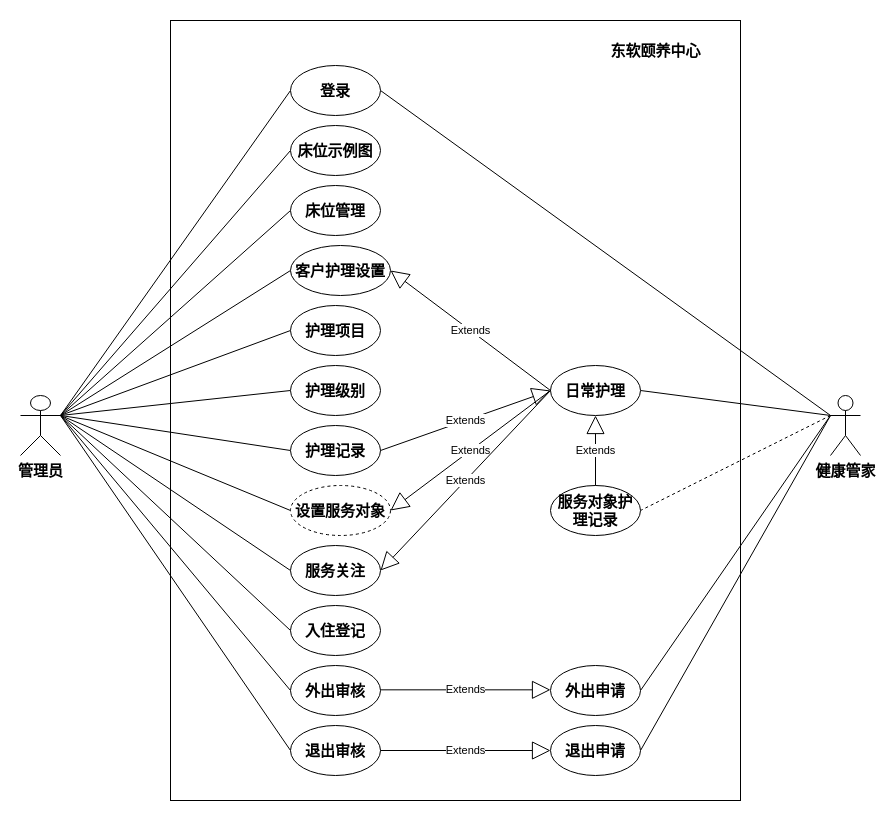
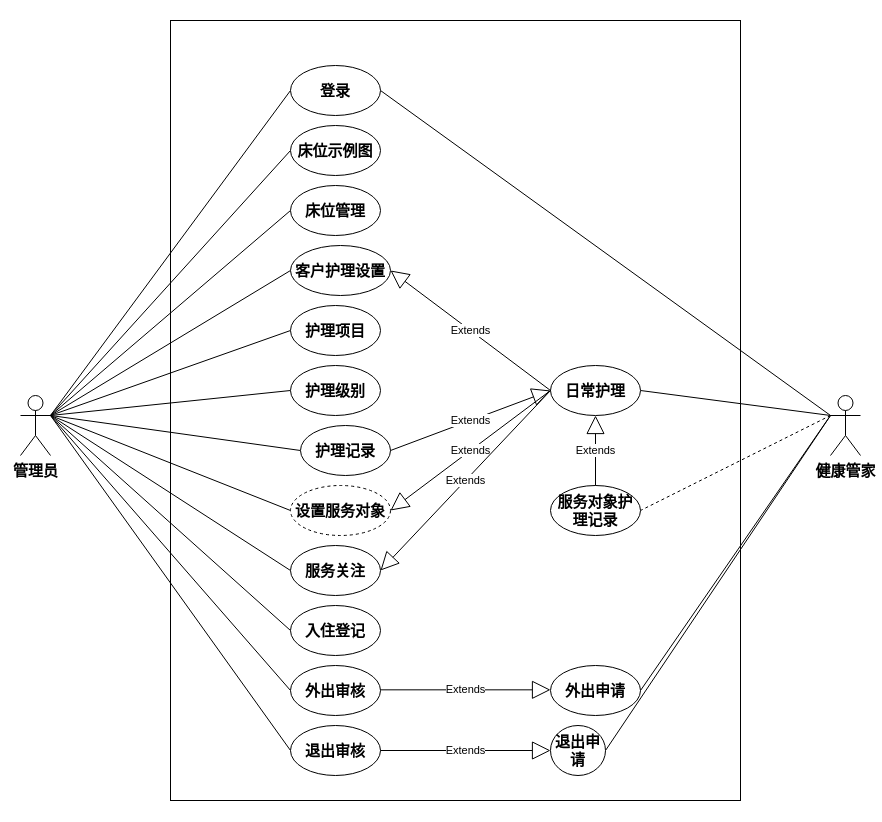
node "东软颐养中心": removed
node "管理员": size 40x60 -> 30x60
node "护理记录": moved (336, 451) -> (346, 451)
node "退出申请": size 90x50 -> 55x50
